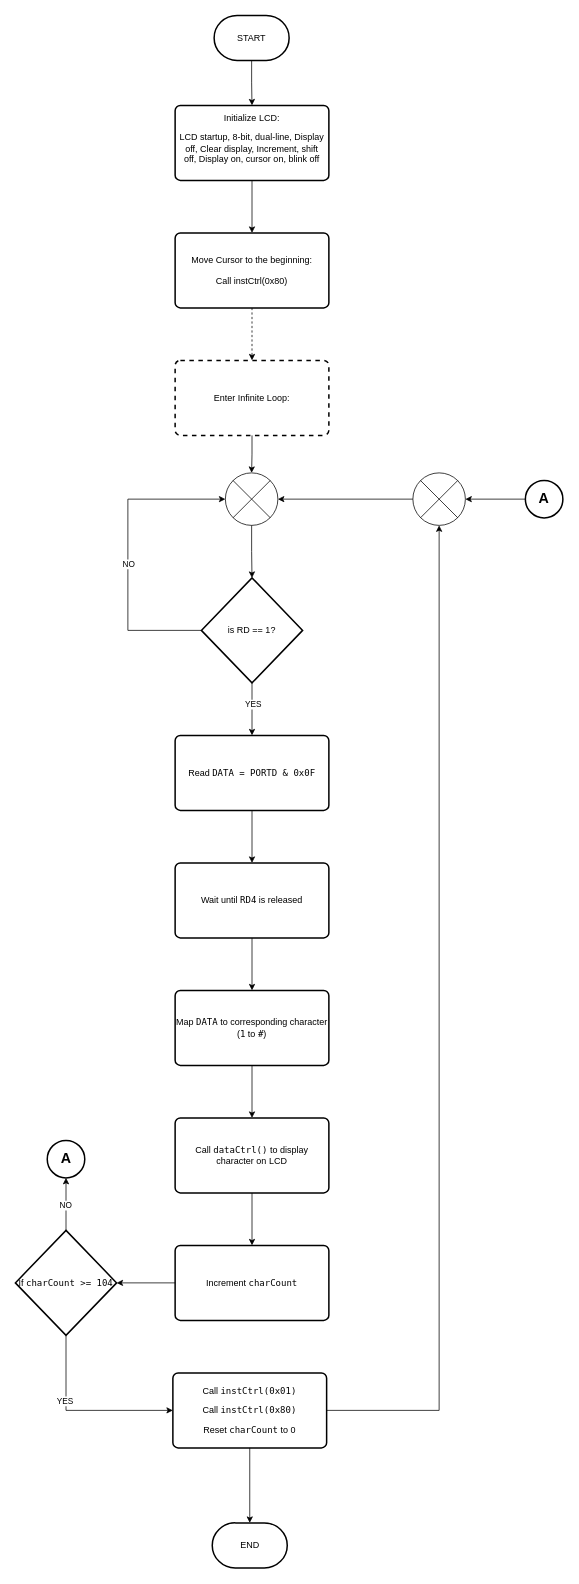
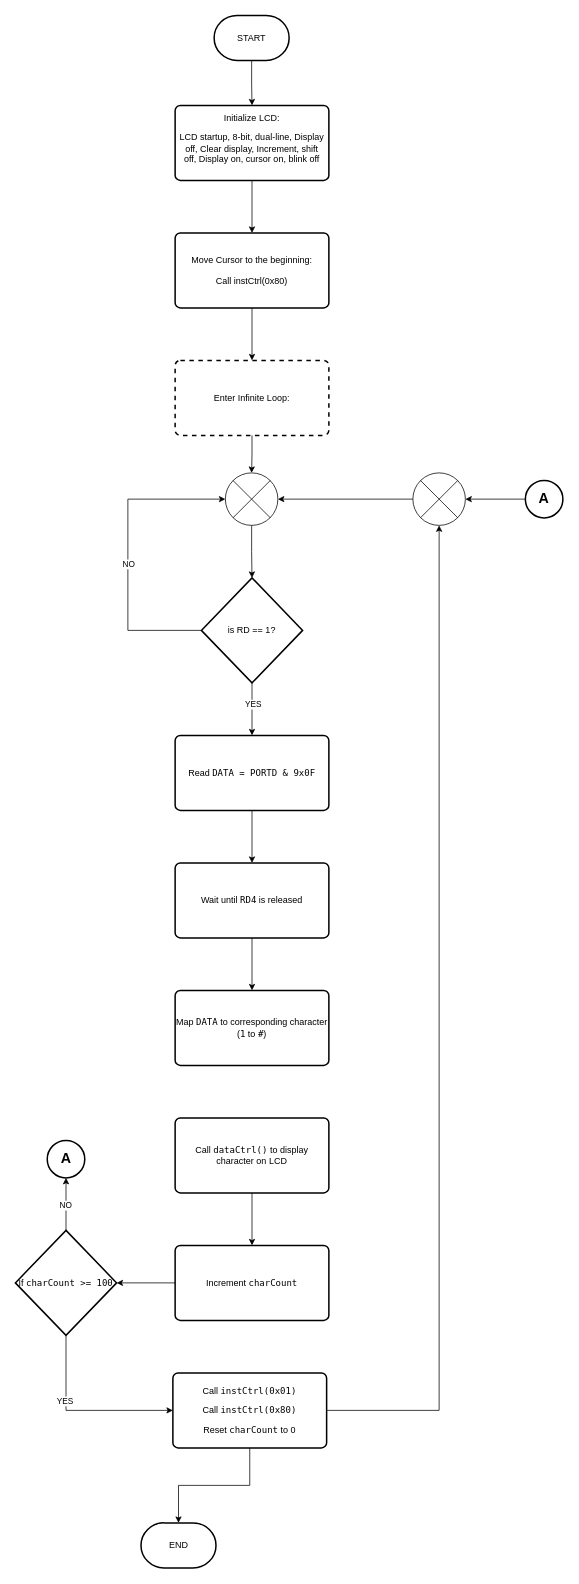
edge "Move Cursor to the beginning: Call instCtrl(0x80)" -> "Enter Infinite Loop:": style dashed -> solid
node "Read DATA = PORTD & 0x0F": label "Read DATA = PORTD & 0x0F" -> "Read DATA = PORTD & 9x0F"
edge "Map DATA to corresponding character (1 to #)" -> "Call dataCtrl() to display character on LCD": removed
node "If charCount >= 104": label "If charCount >= 104" -> "If charCount >= 100"
node "END": moved (250, 1545) -> (179, 1545)
